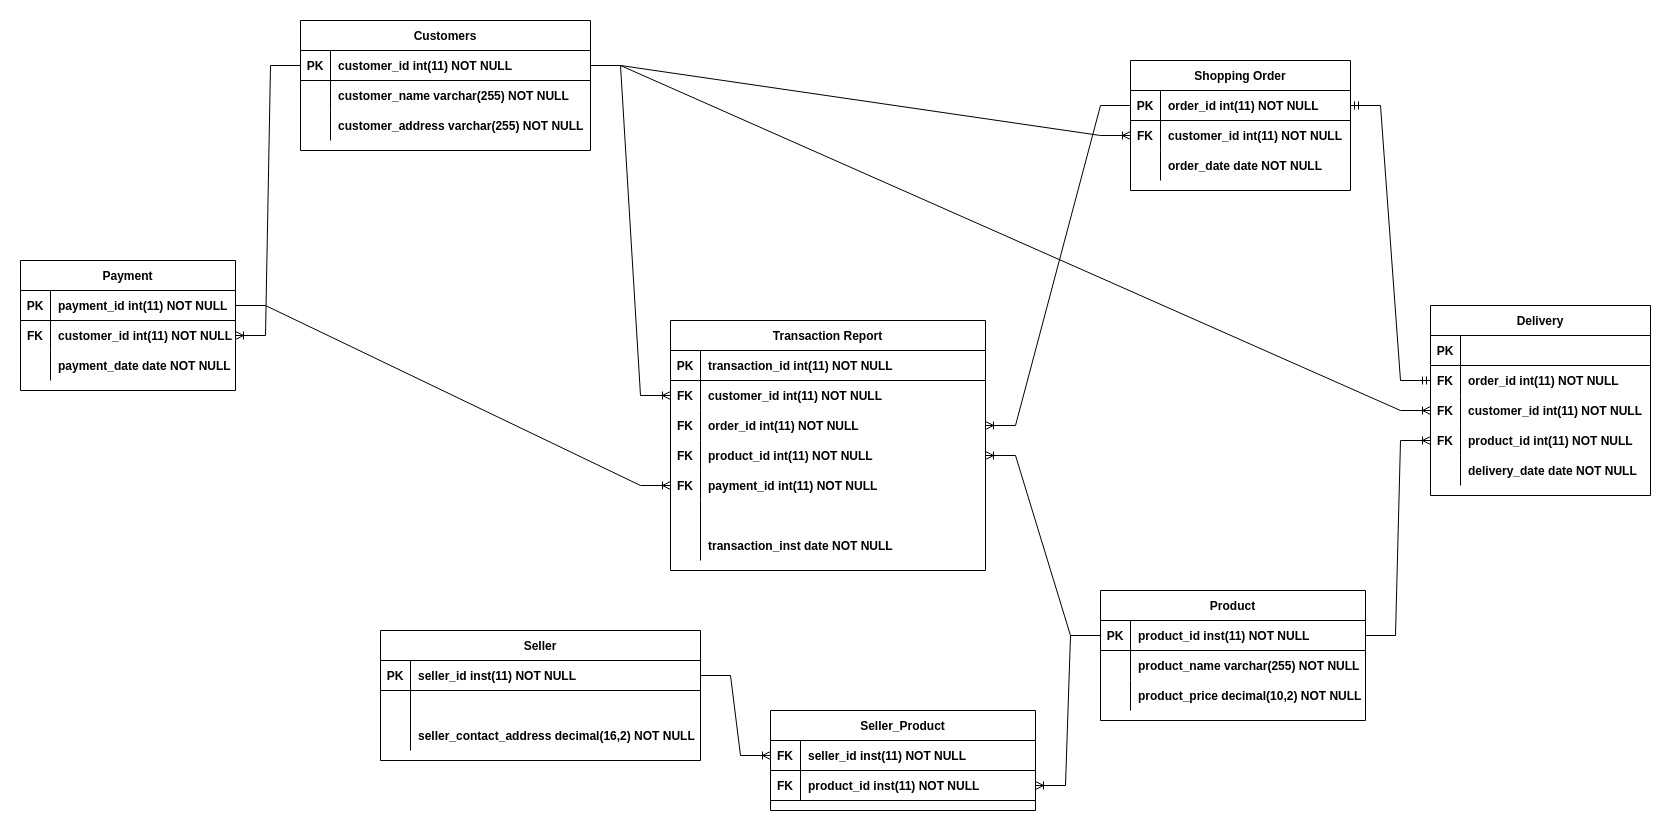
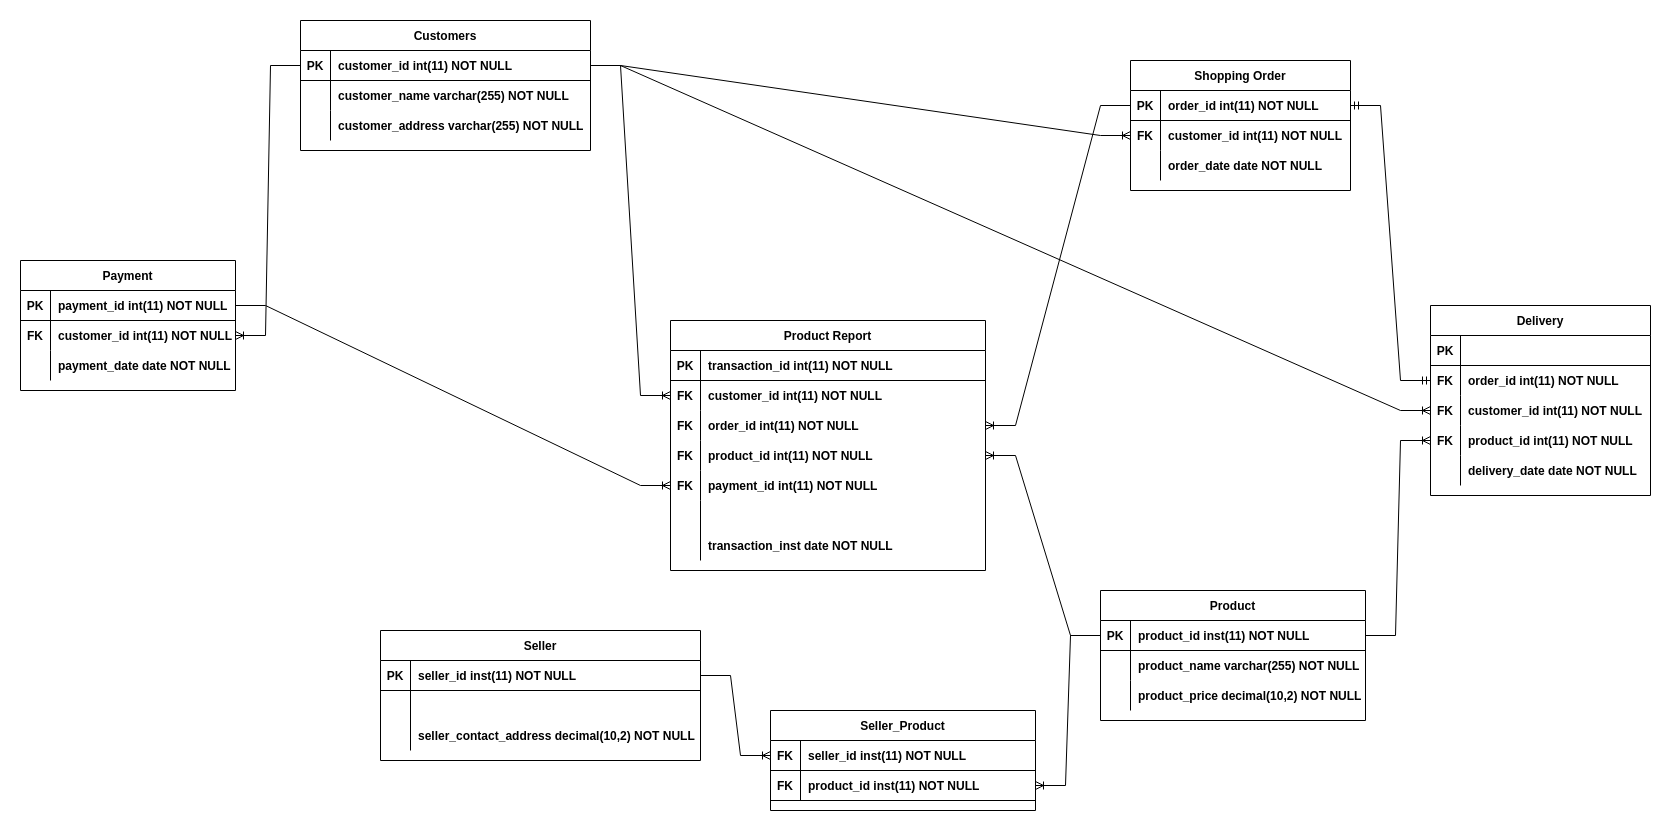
node "Transaction Report": label "Transaction Report" -> "Product Report"
node "seller_contact_address decimal(16,2) NOT NULL": label "seller_contact_address decimal(16,2) NOT NULL" -> "seller_contact_address decimal(10,2) NOT NULL"
